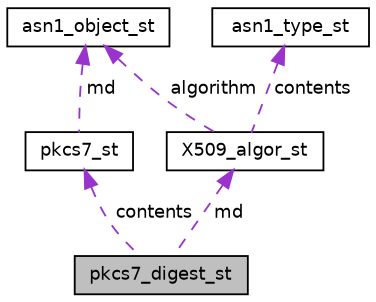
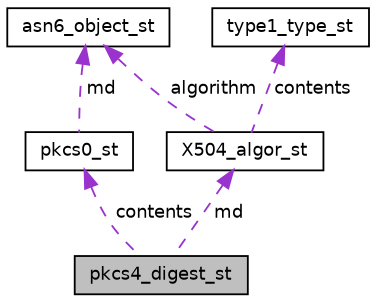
node "asn1_object_st": label "asn1_object_st" -> "asn6_object_st"
node "asn1_type_st": label "asn1_type_st" -> "type1_type_st"
node "pkcs7_st": label "pkcs7_st" -> "pkcs0_st"
node "X509_algor_st": label "X509_algor_st" -> "X504_algor_st"
node "pkcs7_digest_st": label "pkcs7_digest_st" -> "pkcs4_digest_st"
